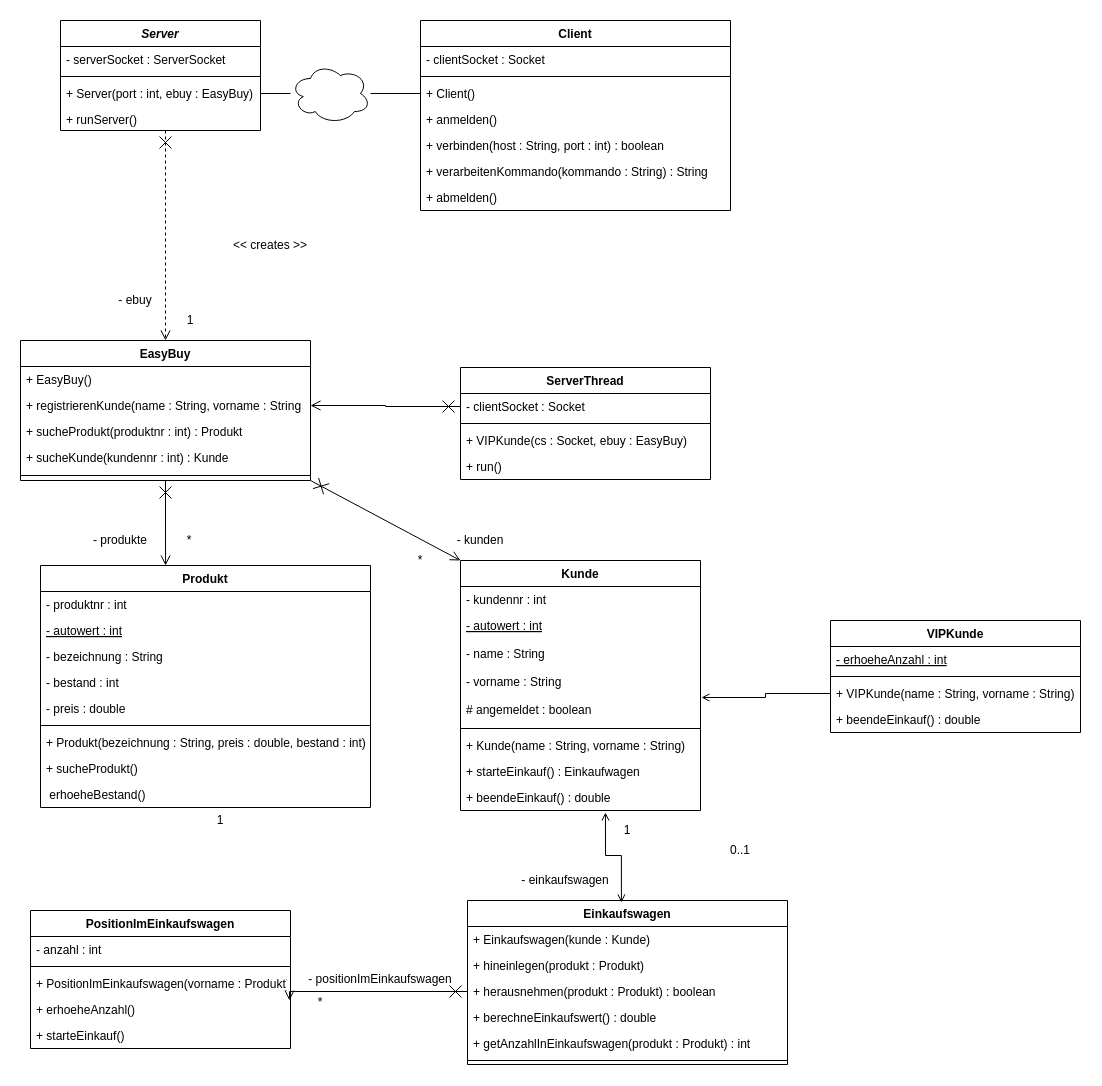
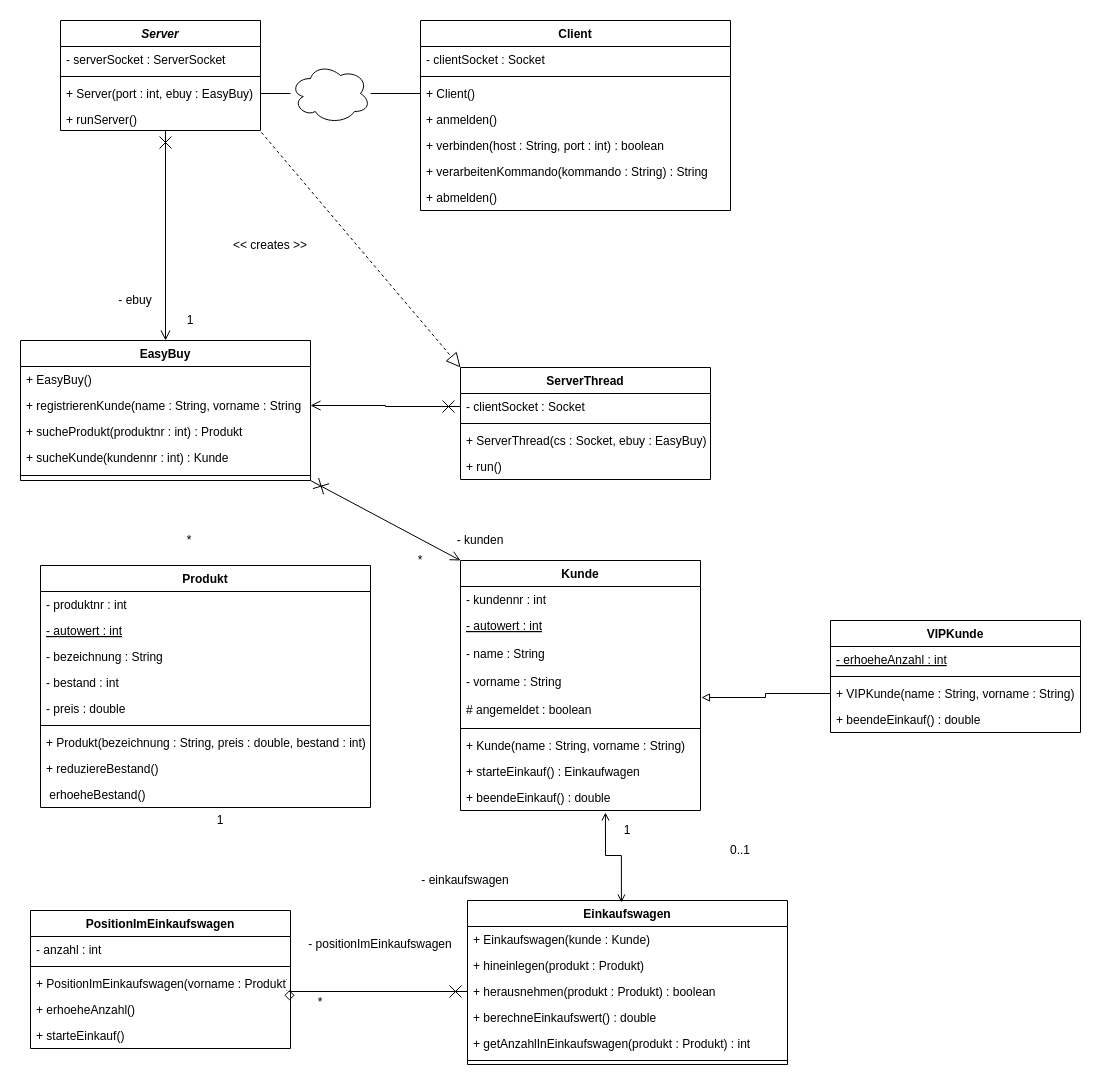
edge "+ runServer()" -- "EasyBuy": style dashed -> solid
edge "+ runServer()" -> "ServerThread": added
node "+ VIPKunde(cs : Socket, ebuy : EasyBuy)": label "+ VIPKunde(cs : Socket, ebuy : EasyBuy)" -> "+ ServerThread(cs : Socket, ebuy : EasyBuy)"
edge "EasyBuy" -- "Produkt": removed
node "- produkte": removed
edge "+ VIPKunde(name : String, vorname : String)" -> "# angemeldet : boolean": arrowhead open -> block
node "+ sucheProdukt()": label "+ sucheProdukt()" -> "+ reduziereBestand()"
node "- einkaufswagen": moved (566, 881) -> (466, 881)
node "- positionImEinkaufswagen": moved (381, 980) -> (381, 945)
edge "+ herausnehmen(produkt : Produkt) : boolean" -- "+ erhoeheAnzahl()": arrowhead open -> diamond
